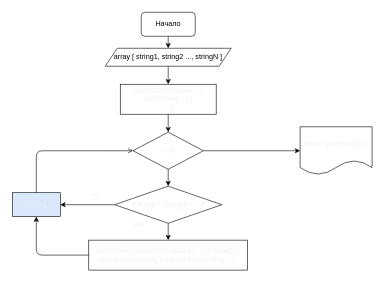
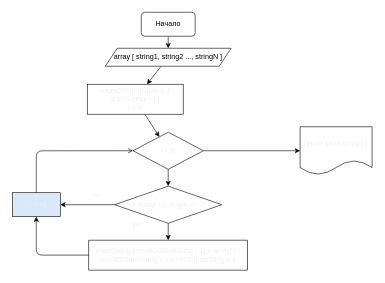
node "countOfShortSting = 1 shortString = [ ] i = 0": moved (168, 99) -> (135, 99)
